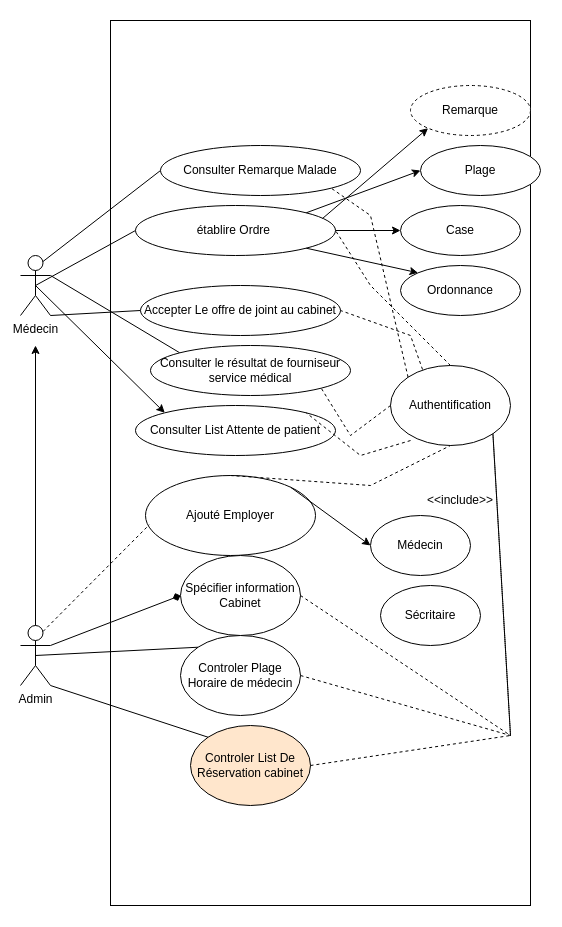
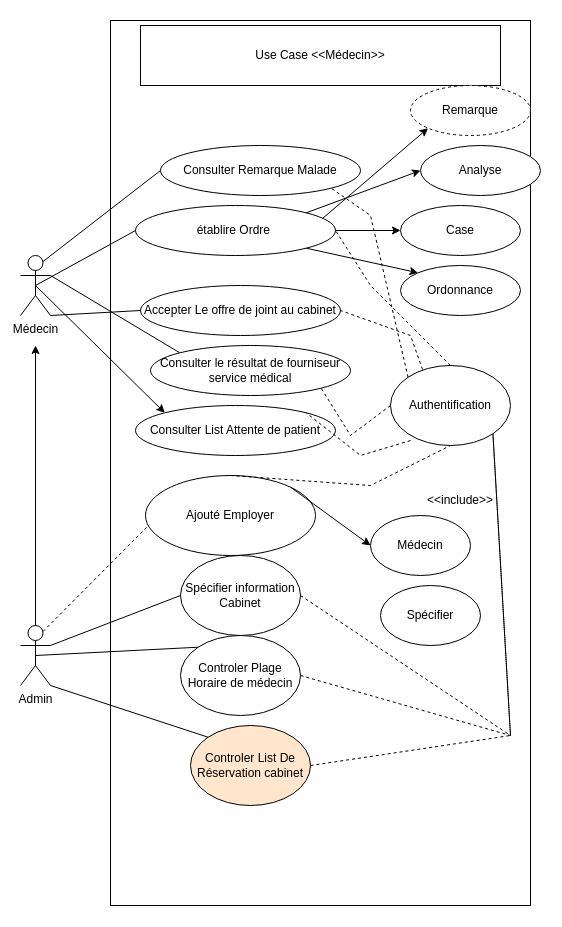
node "Use Case <<Médecin>>": added
node "Plage": label "Plage" -> "Analyse"
edge "Admin" -> "Spécifier information Cabinet": arrowhead diamond -> none
node "Sécritaire": label "Sécritaire" -> "Spécifier"
